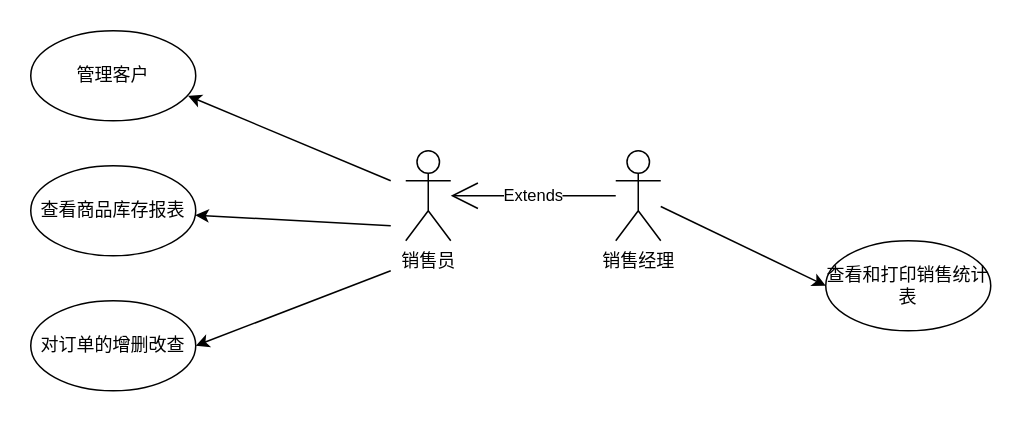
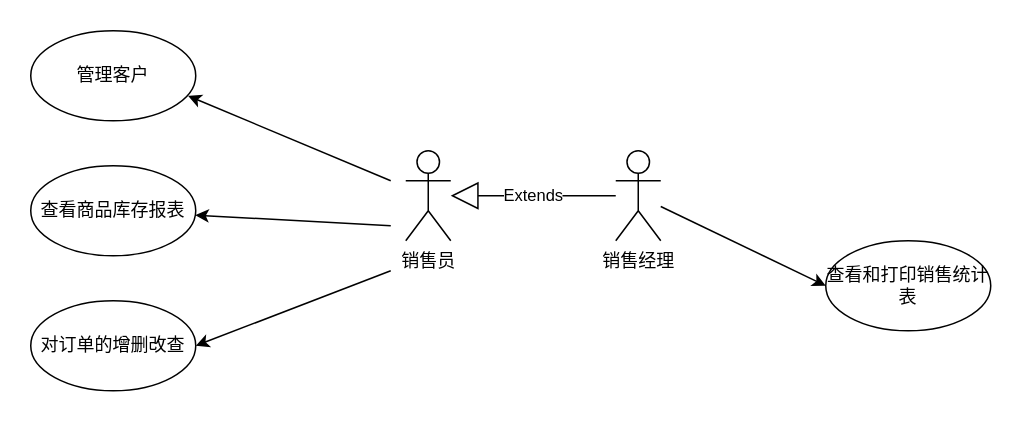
edge "销售经理" -> "销售员": arrowhead open -> block
